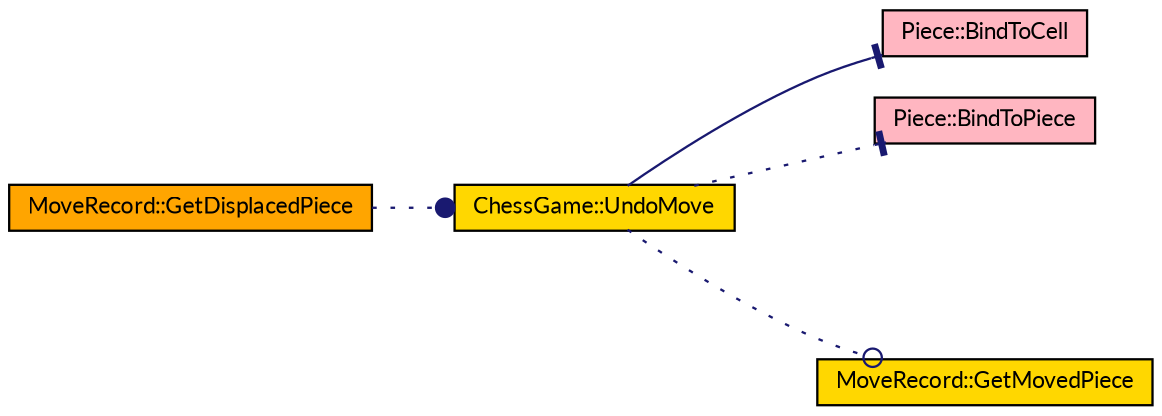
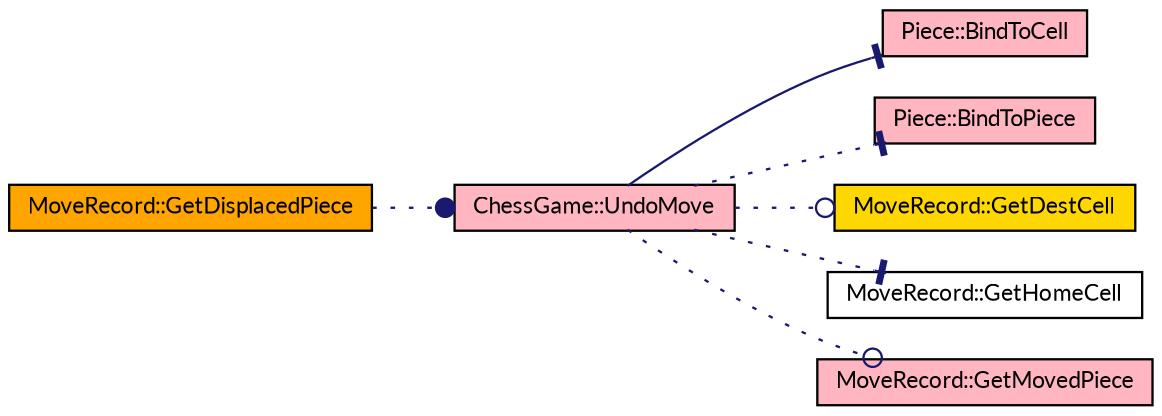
node "ChessGame::UndoMove": fillcolor gold -> lightpink
node "MoveRecord::GetDestCell": added
node "MoveRecord::GetHomeCell": added
node "MoveRecord::GetMovedPiece": fillcolor gold -> lightpink
